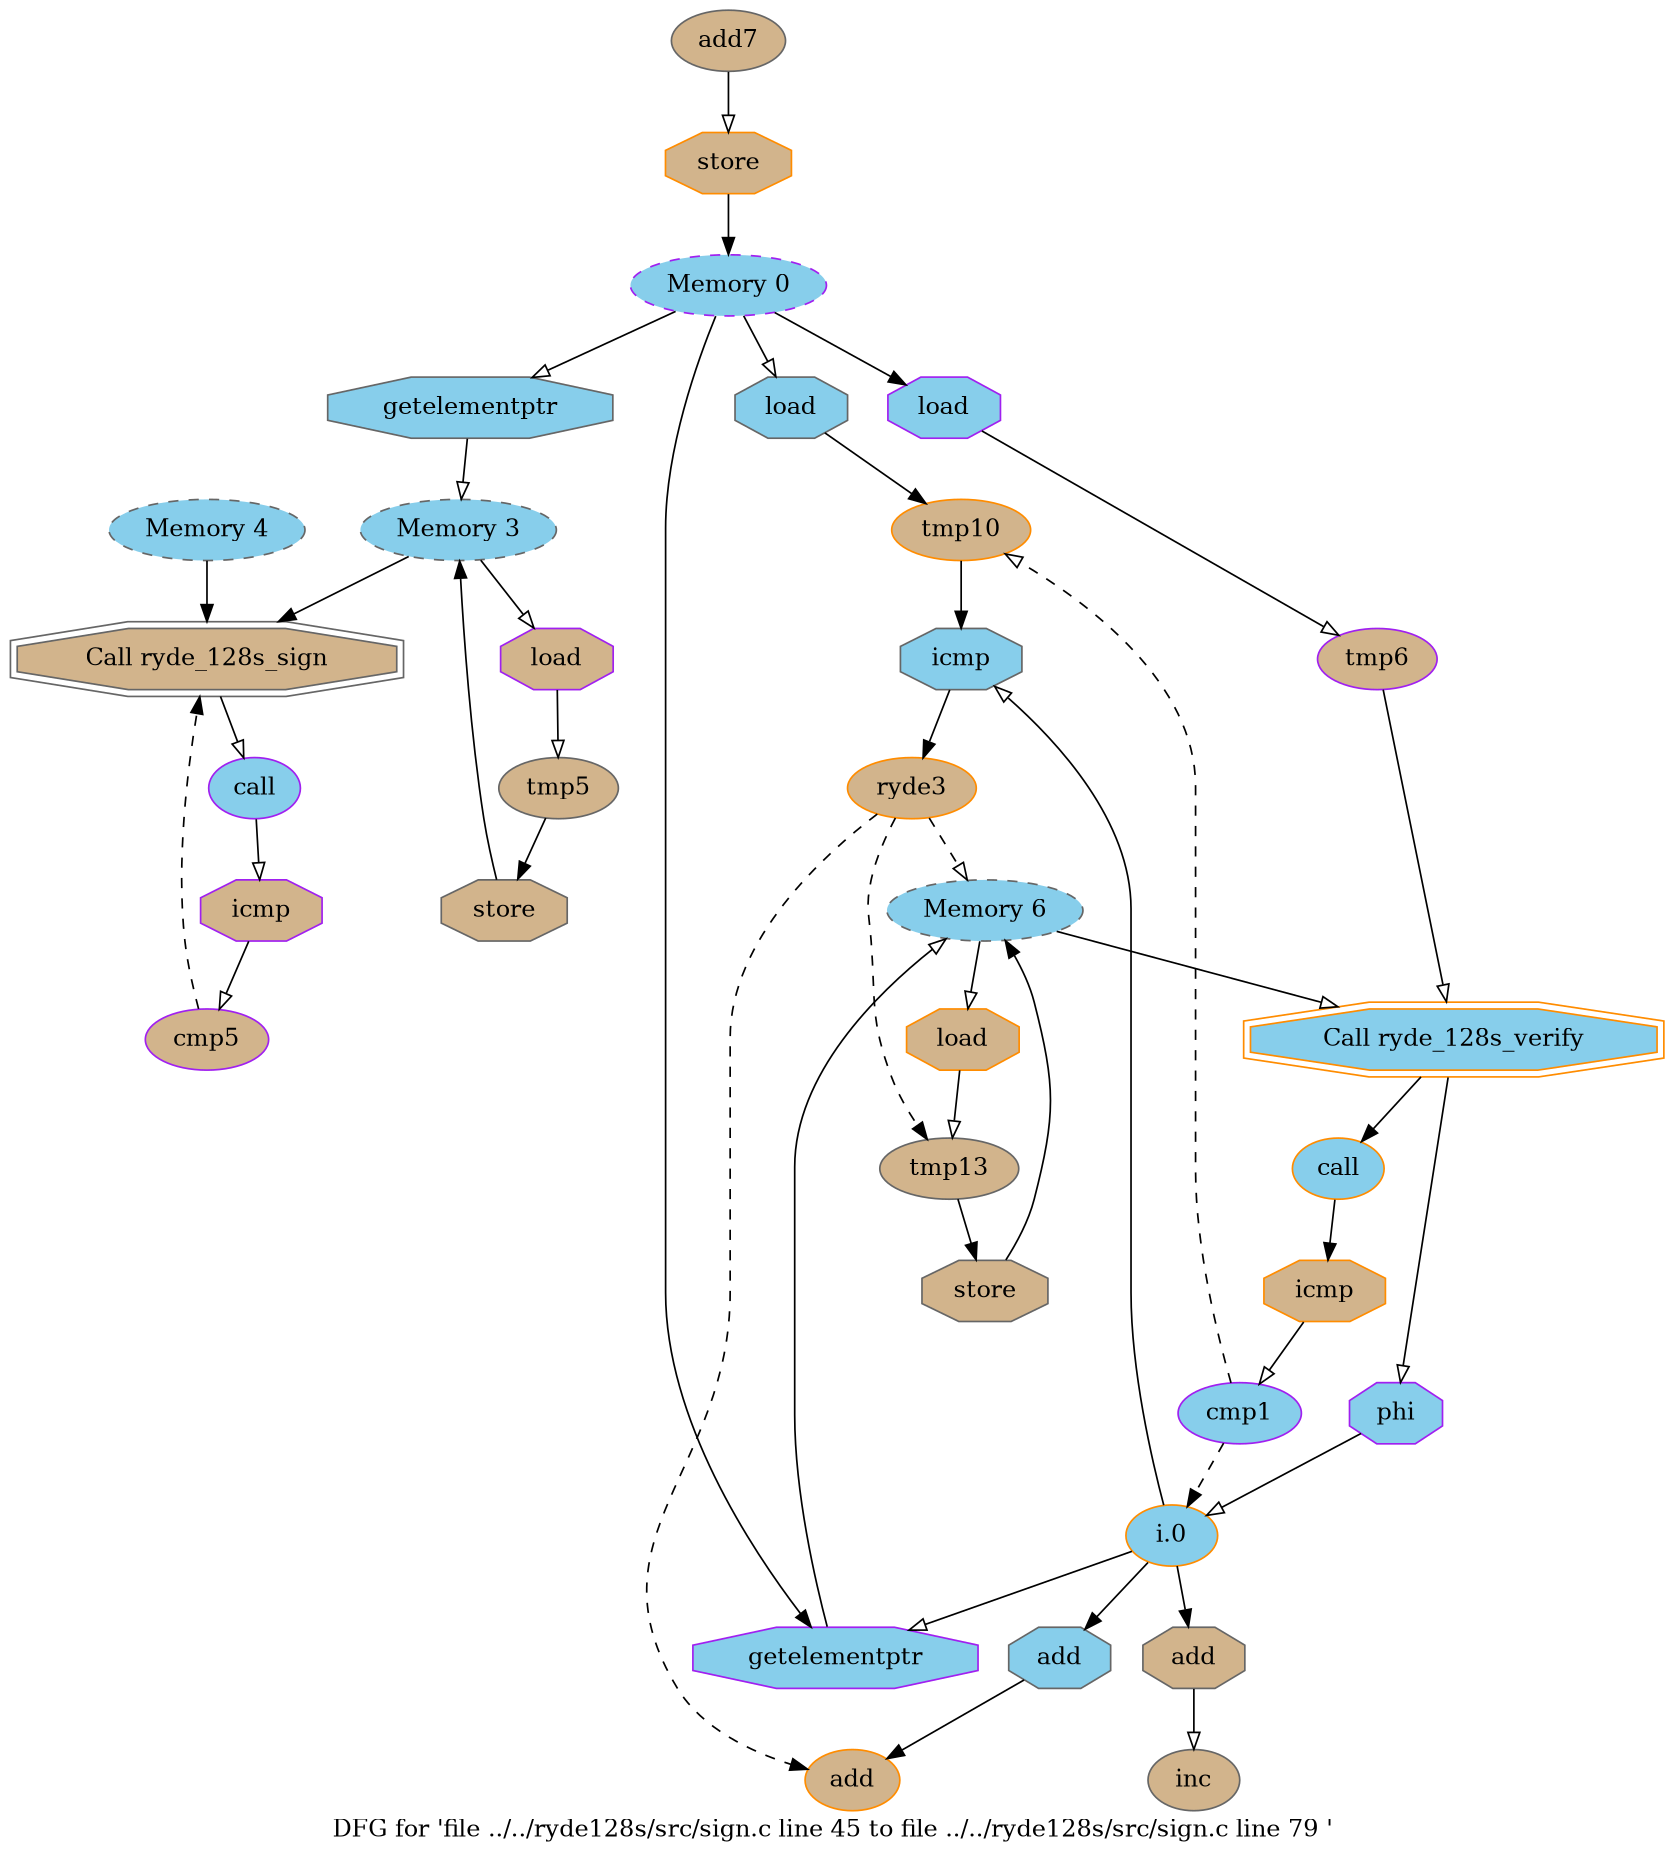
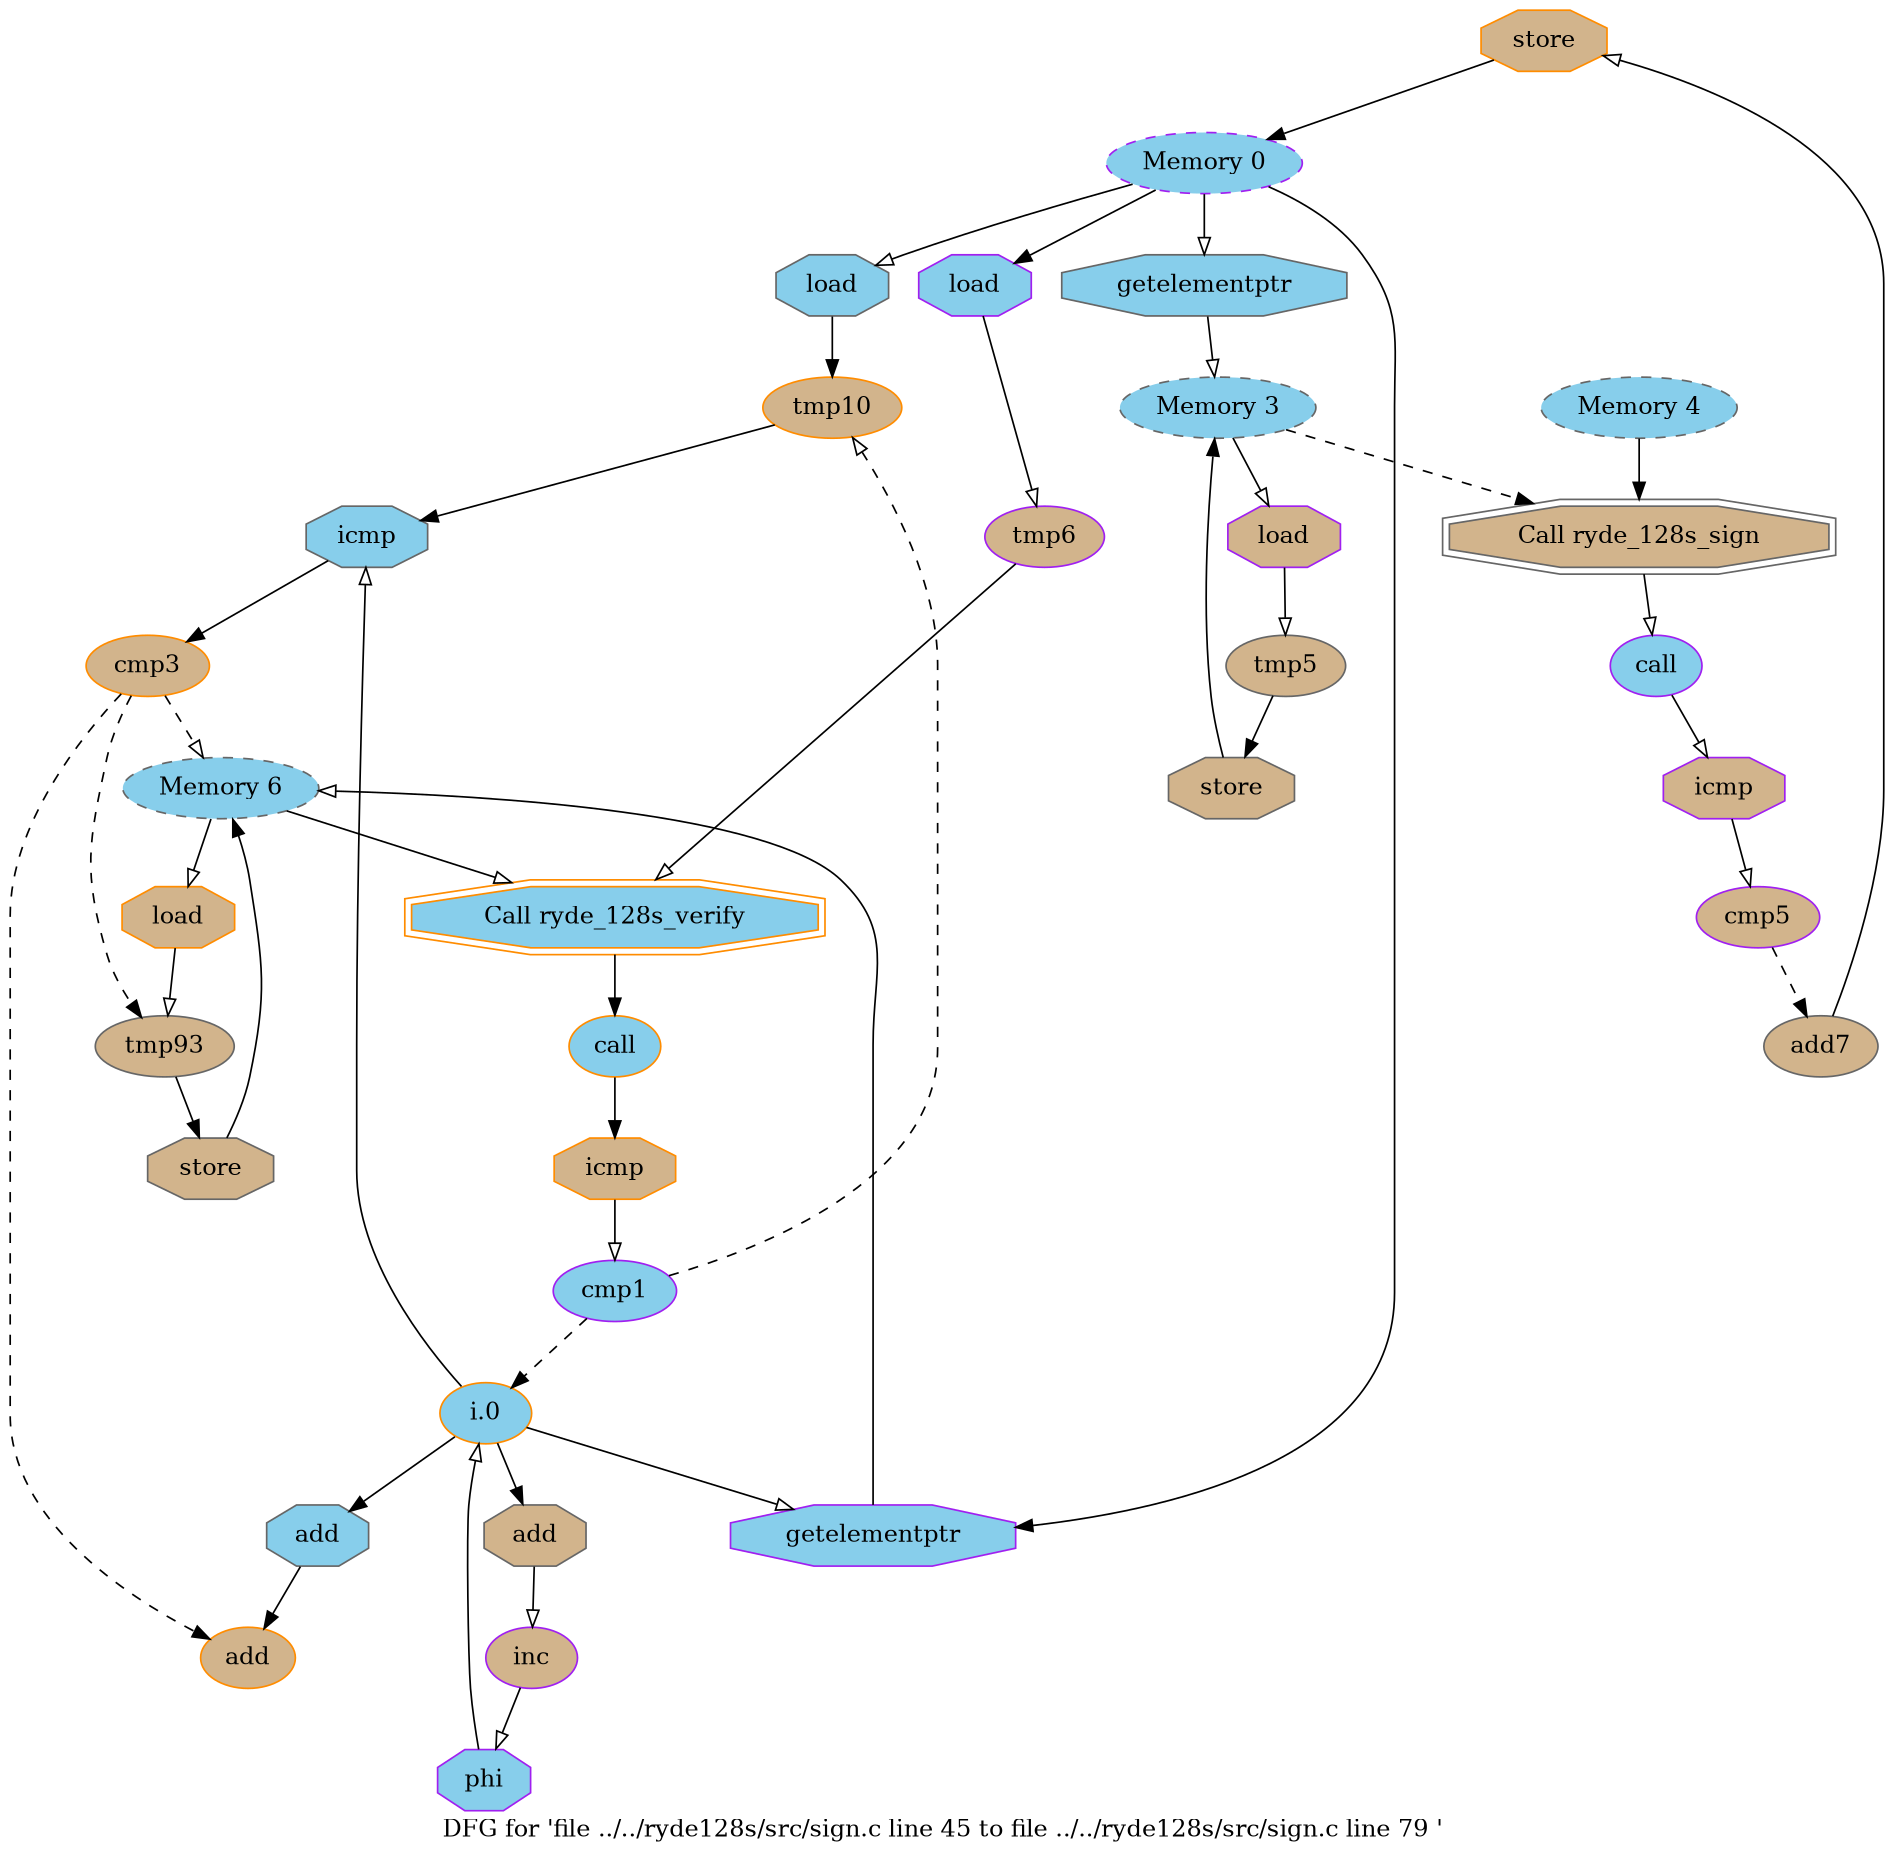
edge "Memory 3" -> "Call ryde_128s_sign": style solid -> dashed
node "ryde3": label "ryde3" -> "cmp3"
edge "cmp5" -> "Call ryde_128s_sign": now "cmp5" -> "add7"
node "tmp13": label "tmp13" -> "tmp93"
edge "Call ryde_128s_verify" -> "phi": now "inc" -> "phi"
node "inc": color gray40 -> purple
